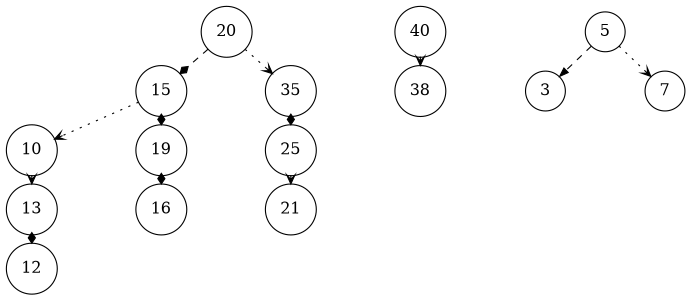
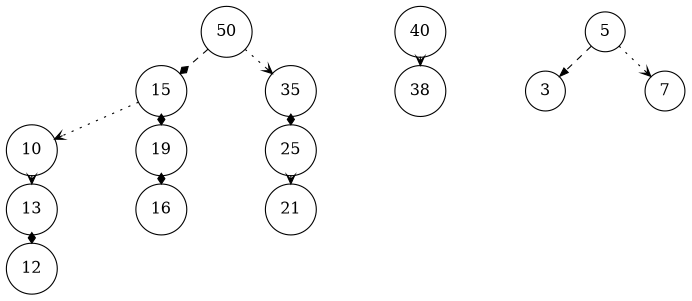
node "20": label "20" -> "50"
